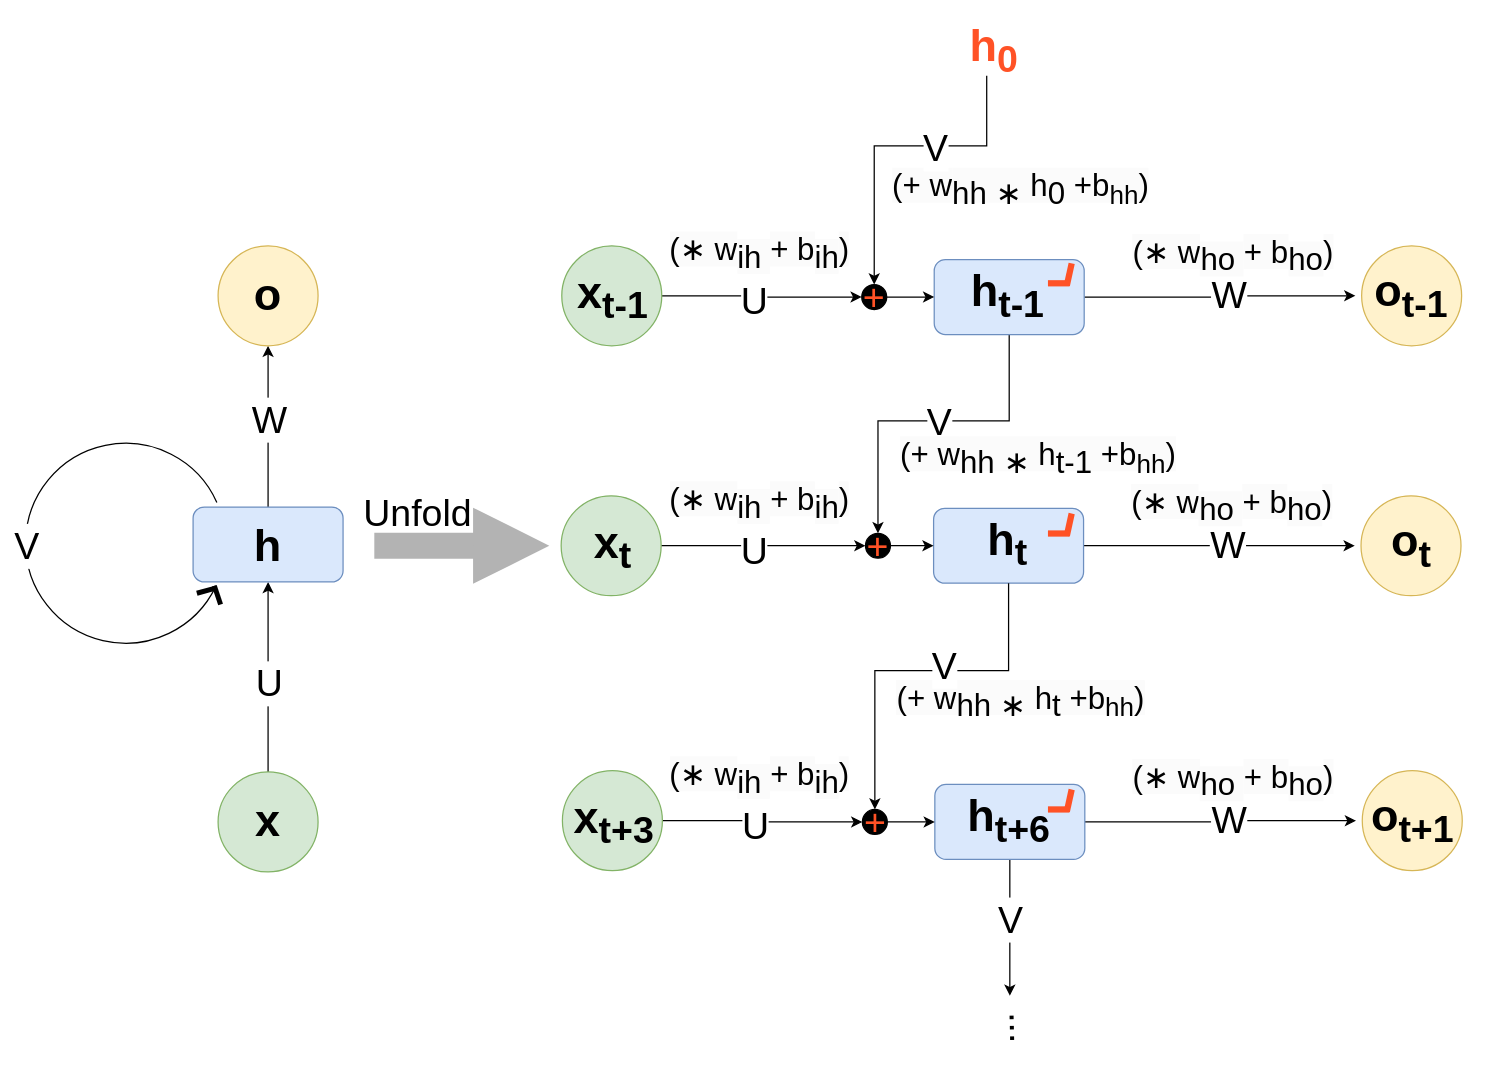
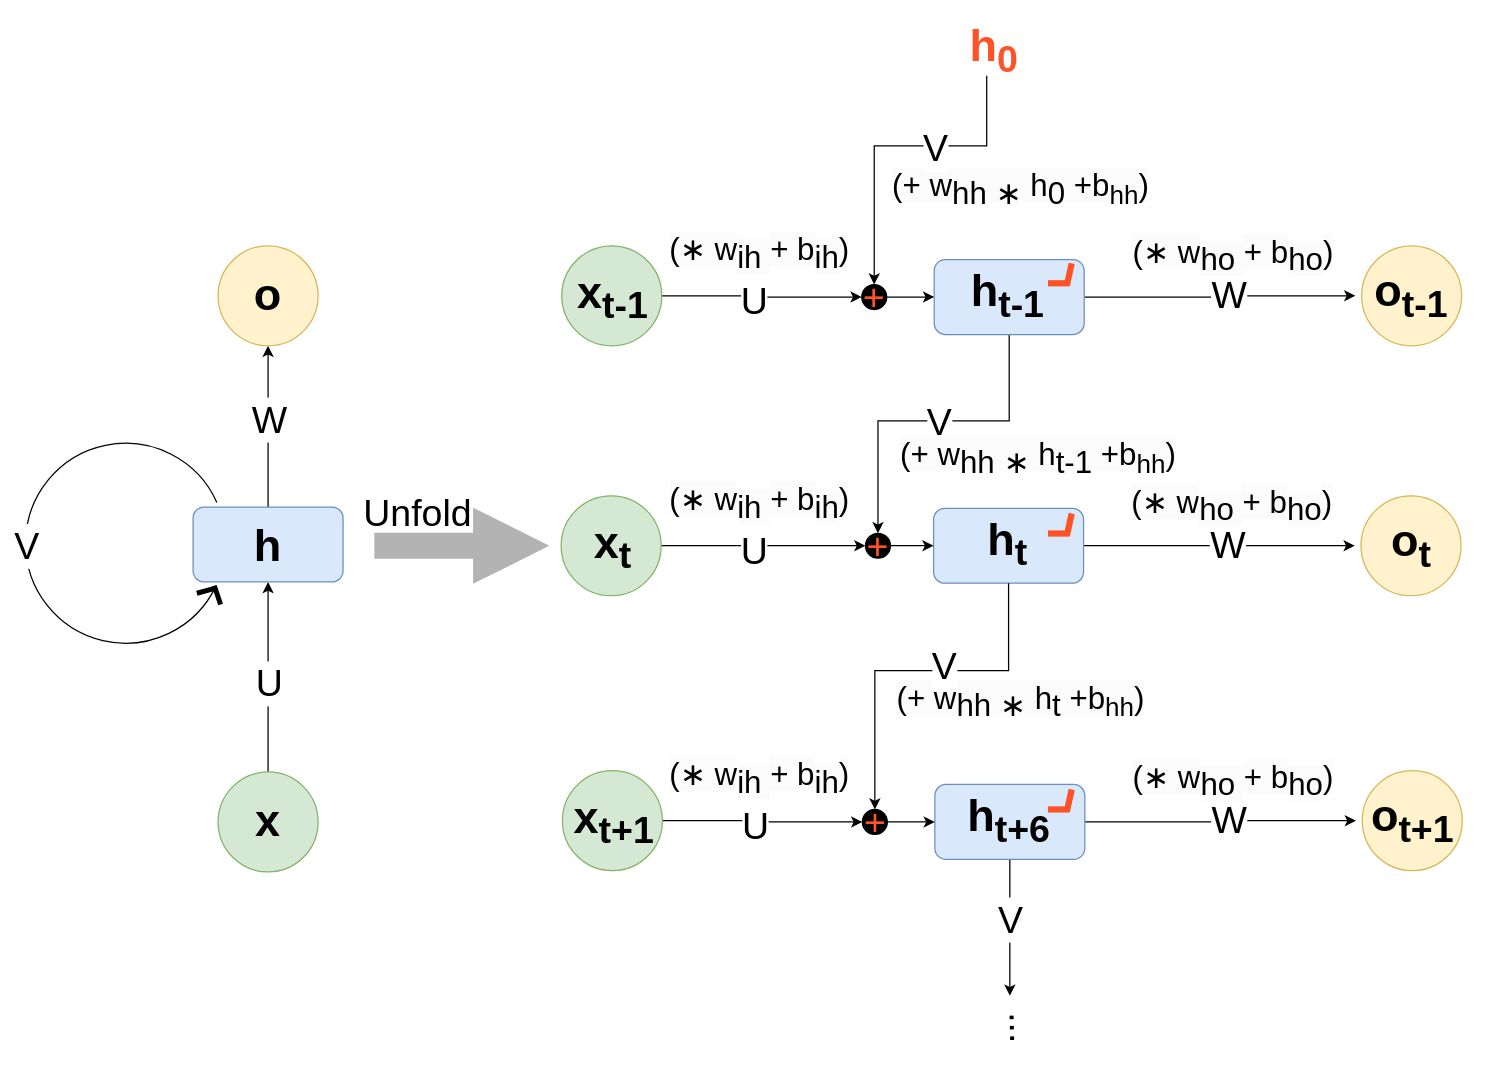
node "xt+3": label "xt+3" -> "xt+1"
